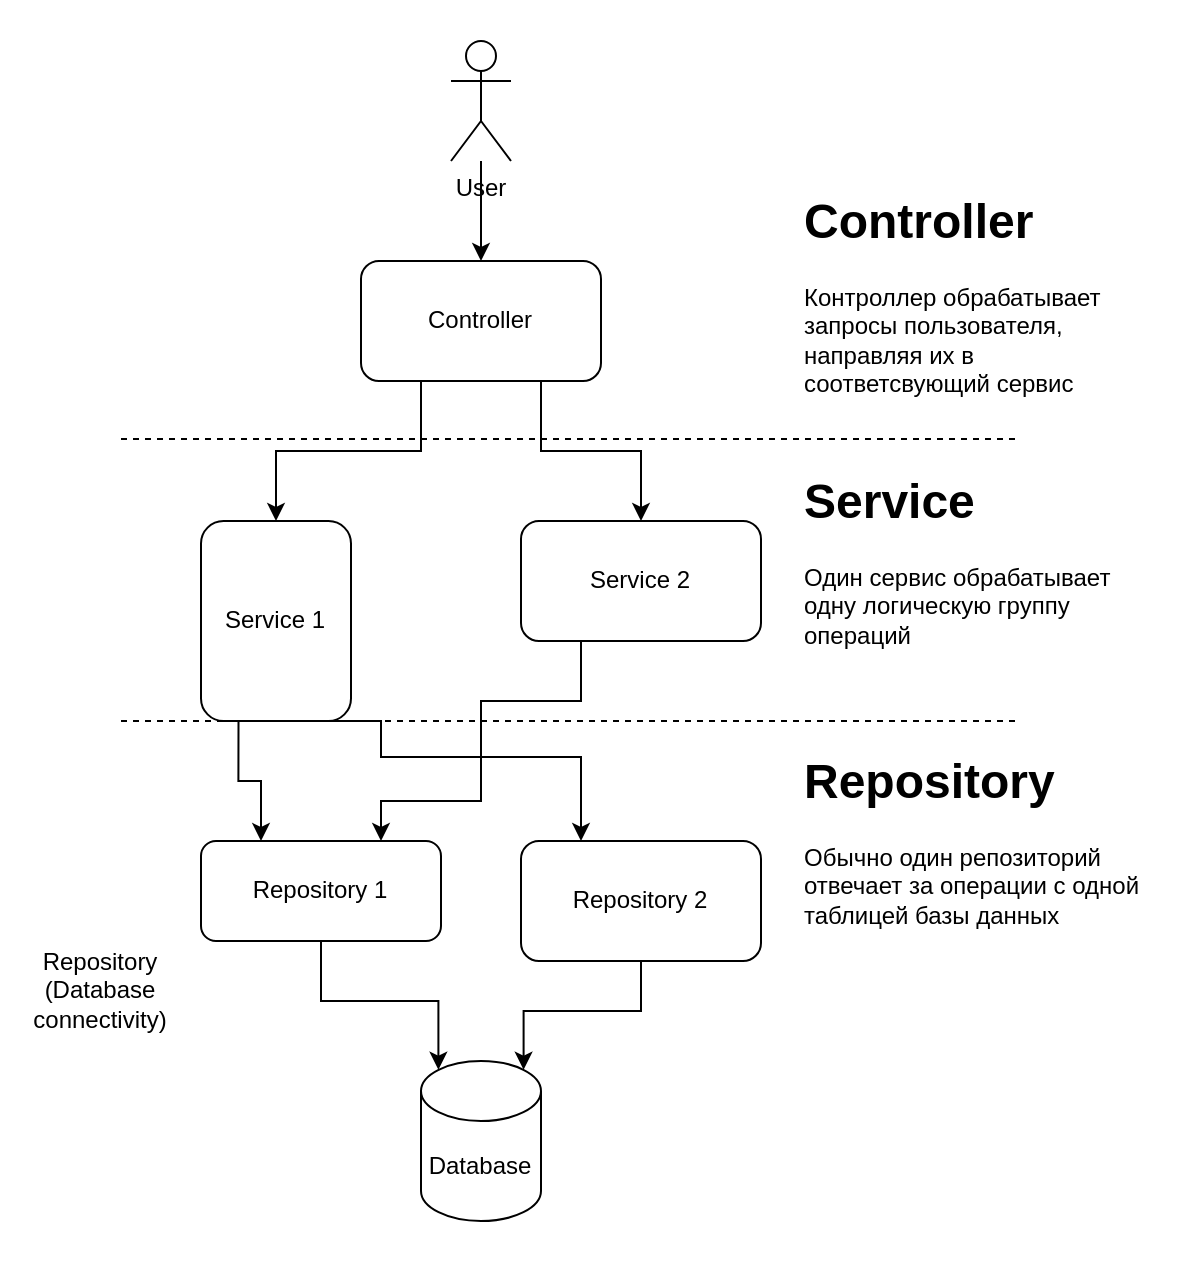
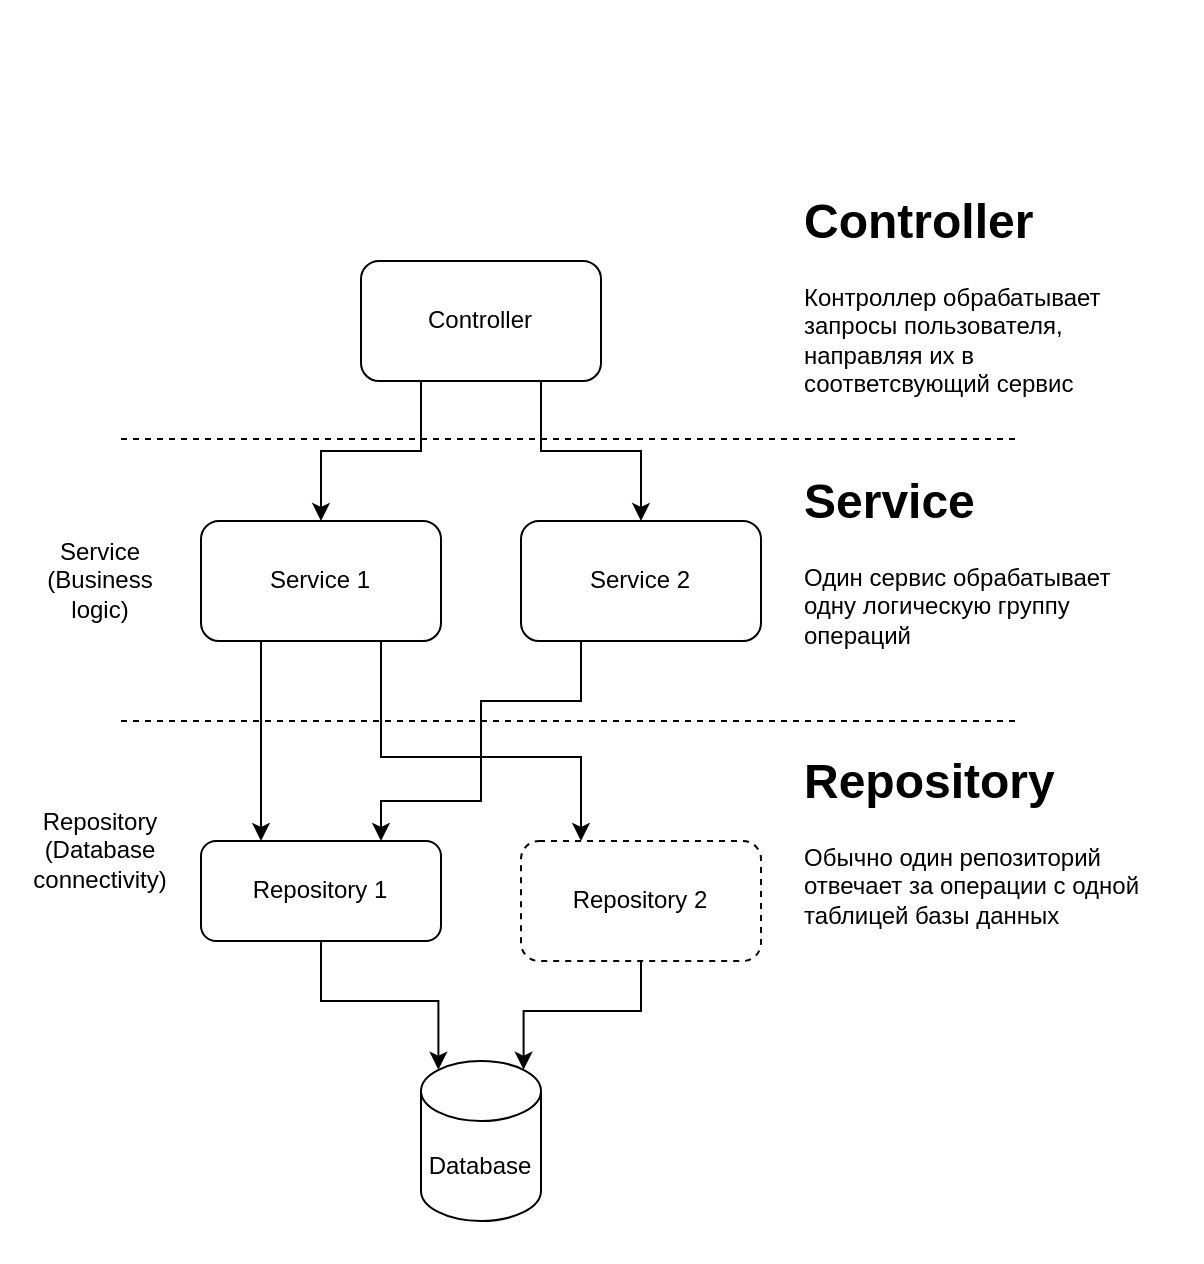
node "User": removed
edge "User" -> "Controller": removed
node "Service (Business logic)": added
node "Service 1": size 150x200 -> 240x120
node "Repository 2": style solid -> dashed
node "Repository (Database connectivity)": moved (101, 991) -> (101, 851)
